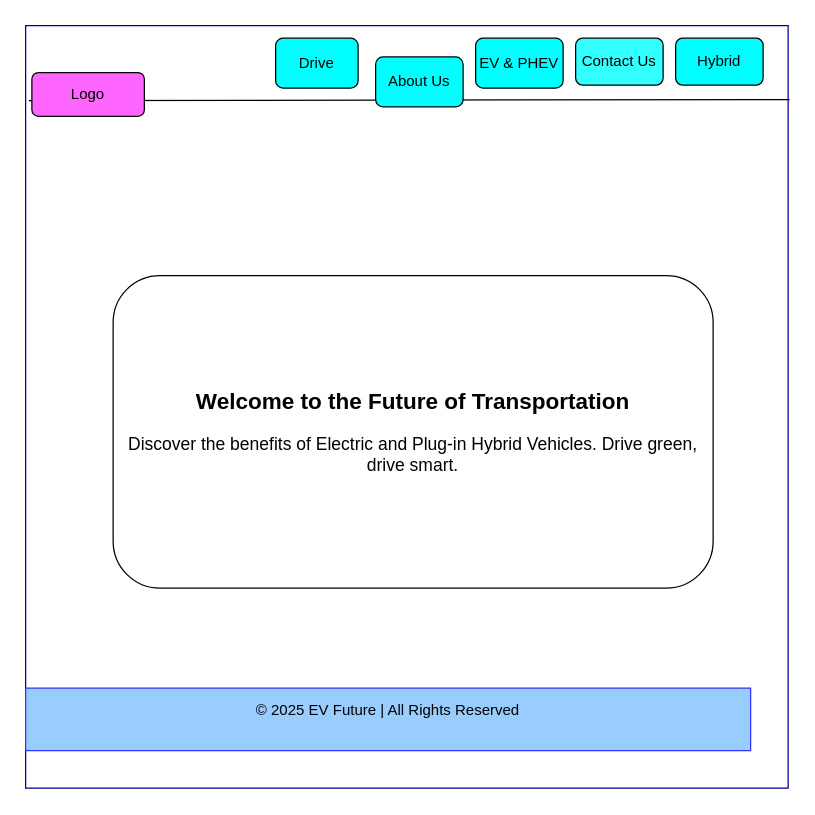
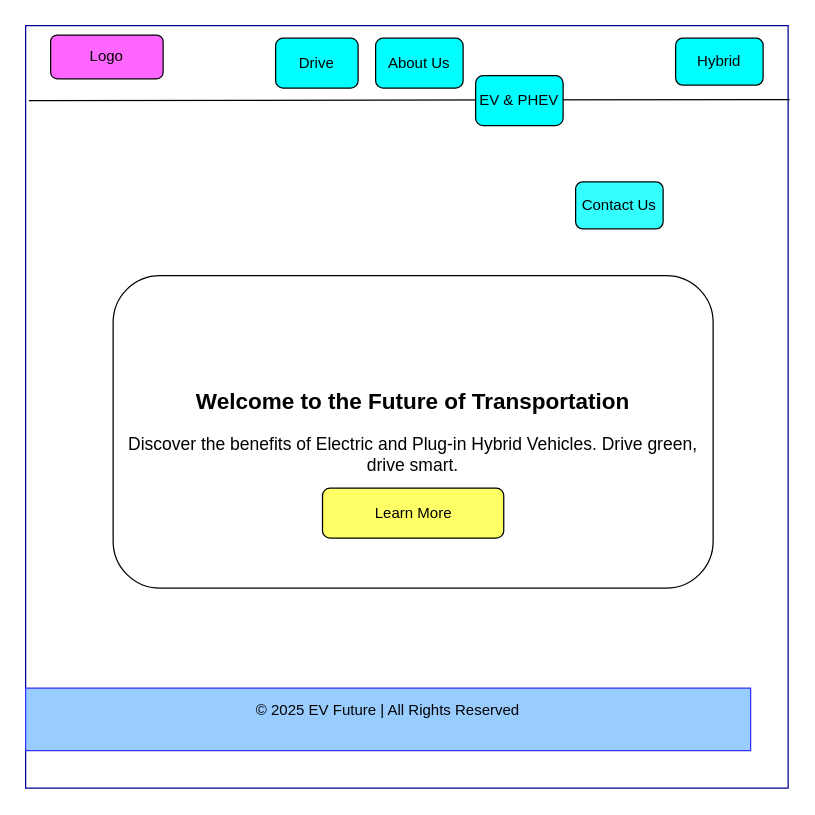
node "Contact Us": moved (619, 62) -> (619, 205)
node "EV & PHEV": moved (519, 63) -> (519, 101)
node "About Us": moved (419, 82) -> (419, 63)
node "Logo": moved (88, 94) -> (107, 57)
node "Learn More": added
